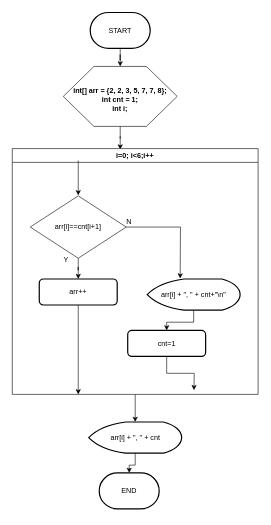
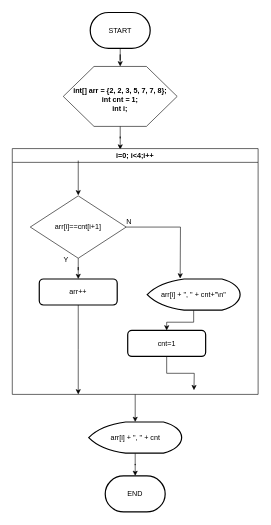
node "i=0; i<6;i++": label "i=0; i<6;i++" -> "i=0; i<4;i++"
node "END": moved (129, 491) -> (135, 494)
